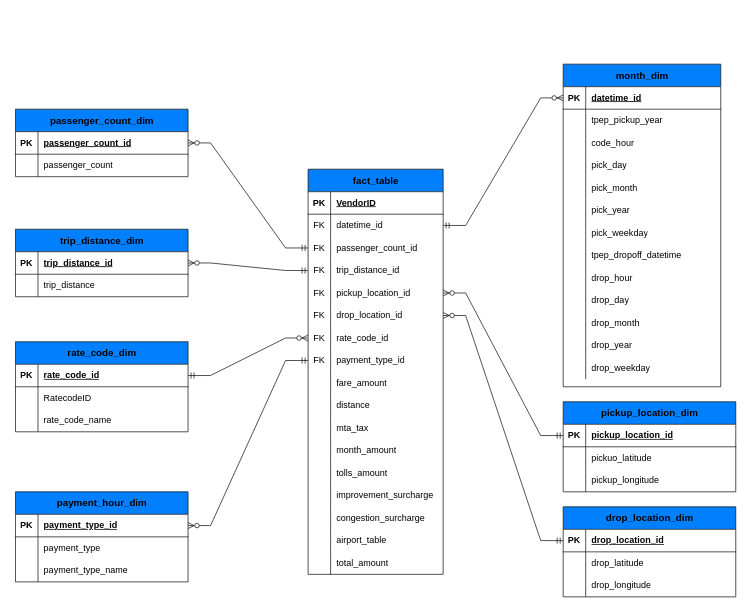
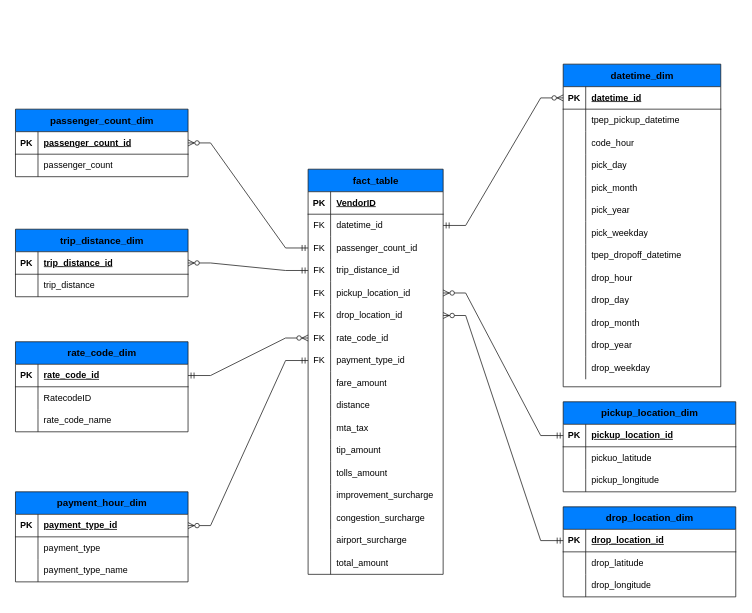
node "month_dim": label "month_dim" -> "datetime_dim"
node "tpep_pickup_year": label "tpep_pickup_year" -> "tpep_pickup_datetime"
node "month_amount": label "month_amount" -> "tip_amount"
node "airport_table": label "airport_table" -> "airport_surcharge"
